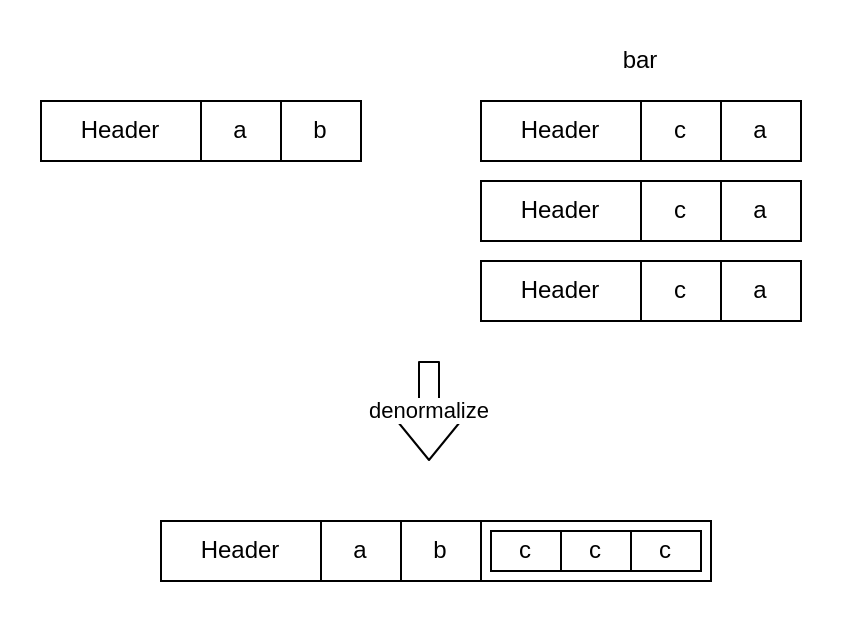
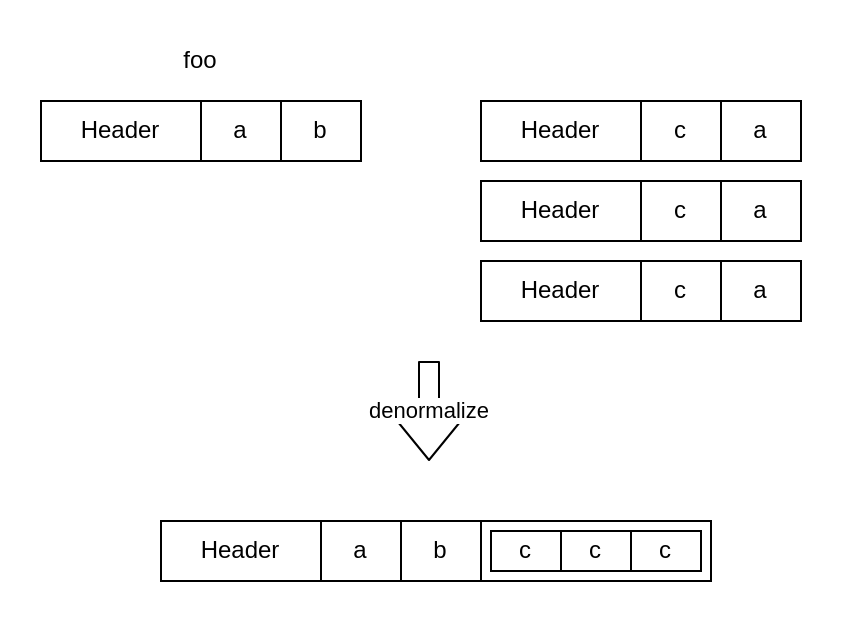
node "foo": added
node "bar": removed
